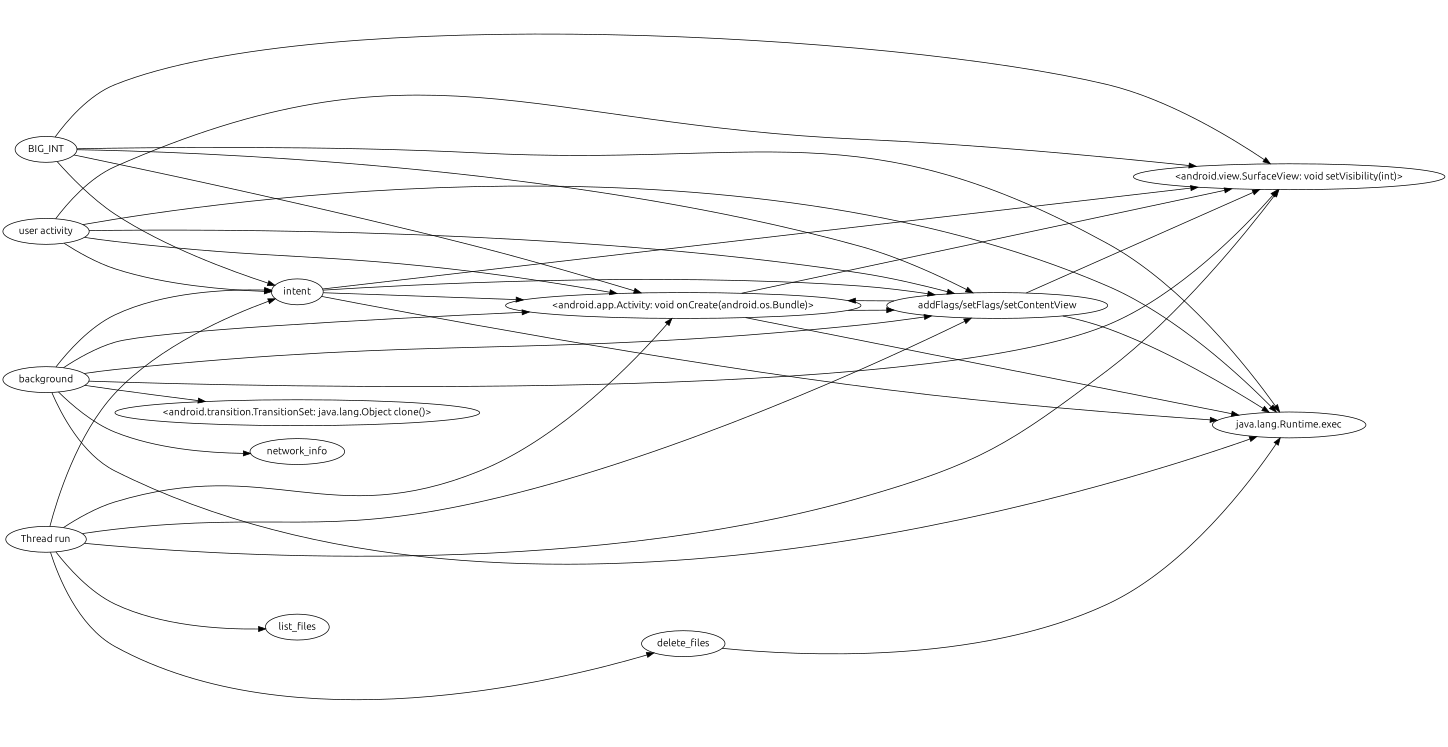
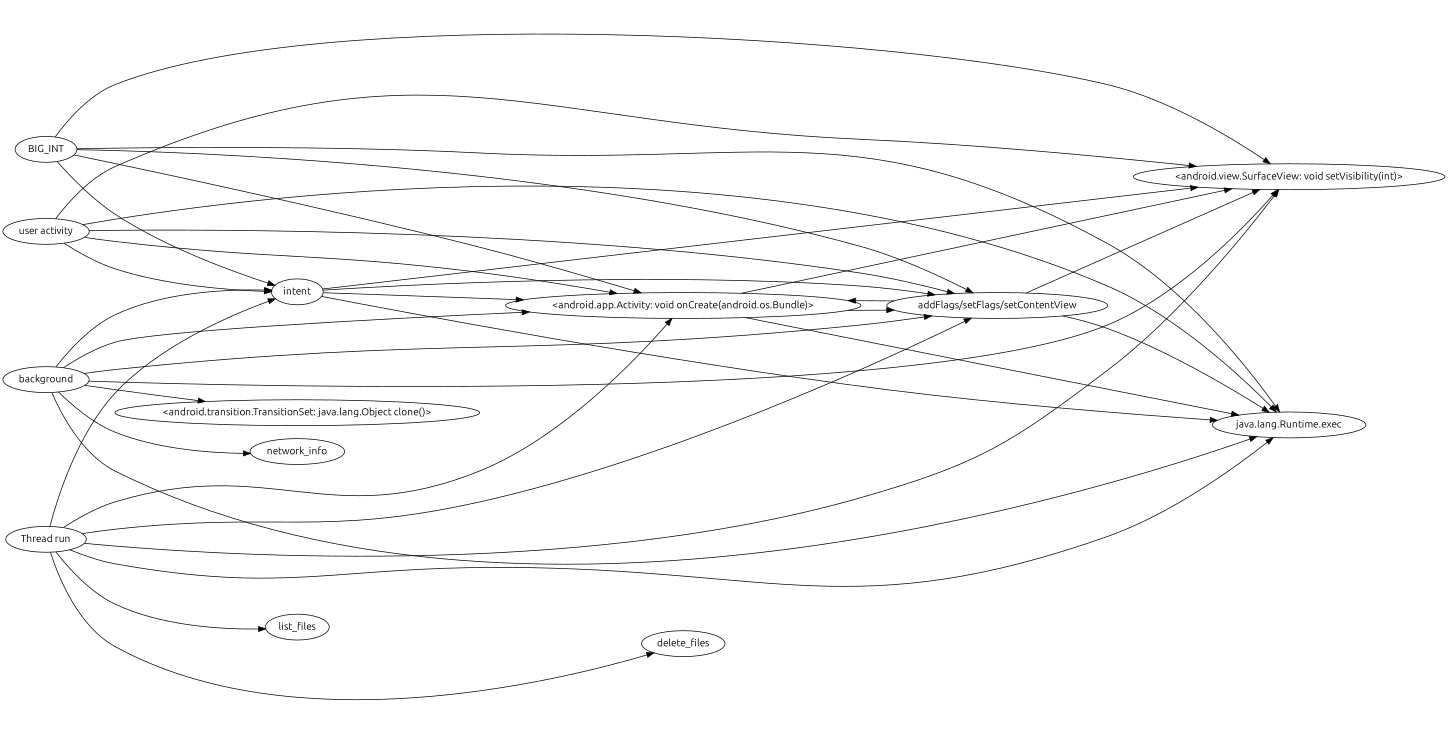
edge "delete_files" -> "java.lang.Runtime.exec": now "Thread run" -> "java.lang.Runtime.exec"
